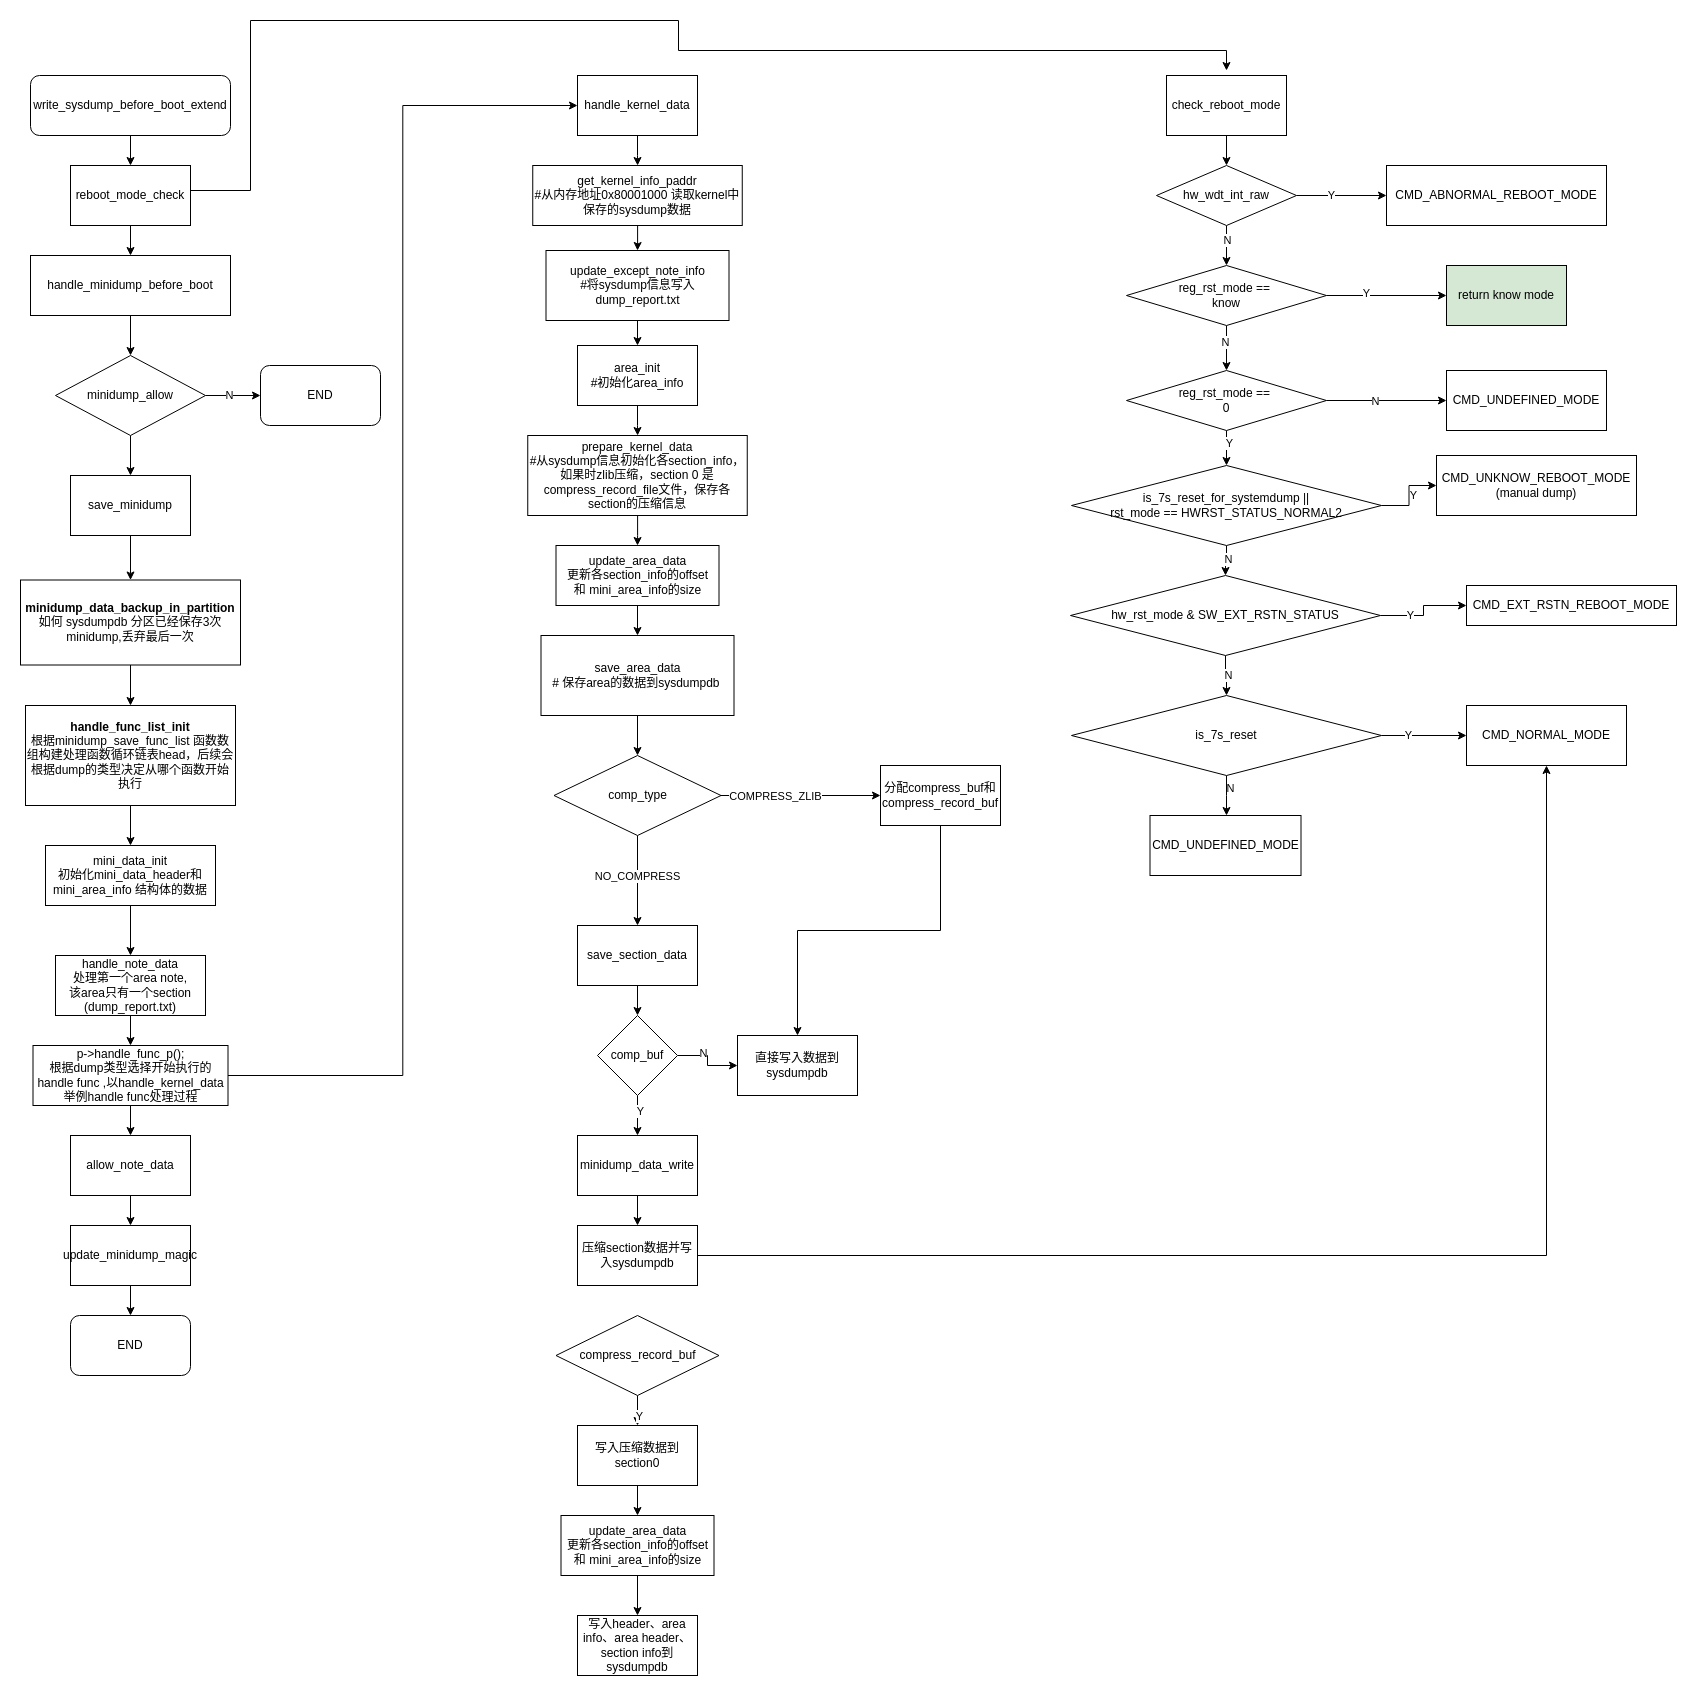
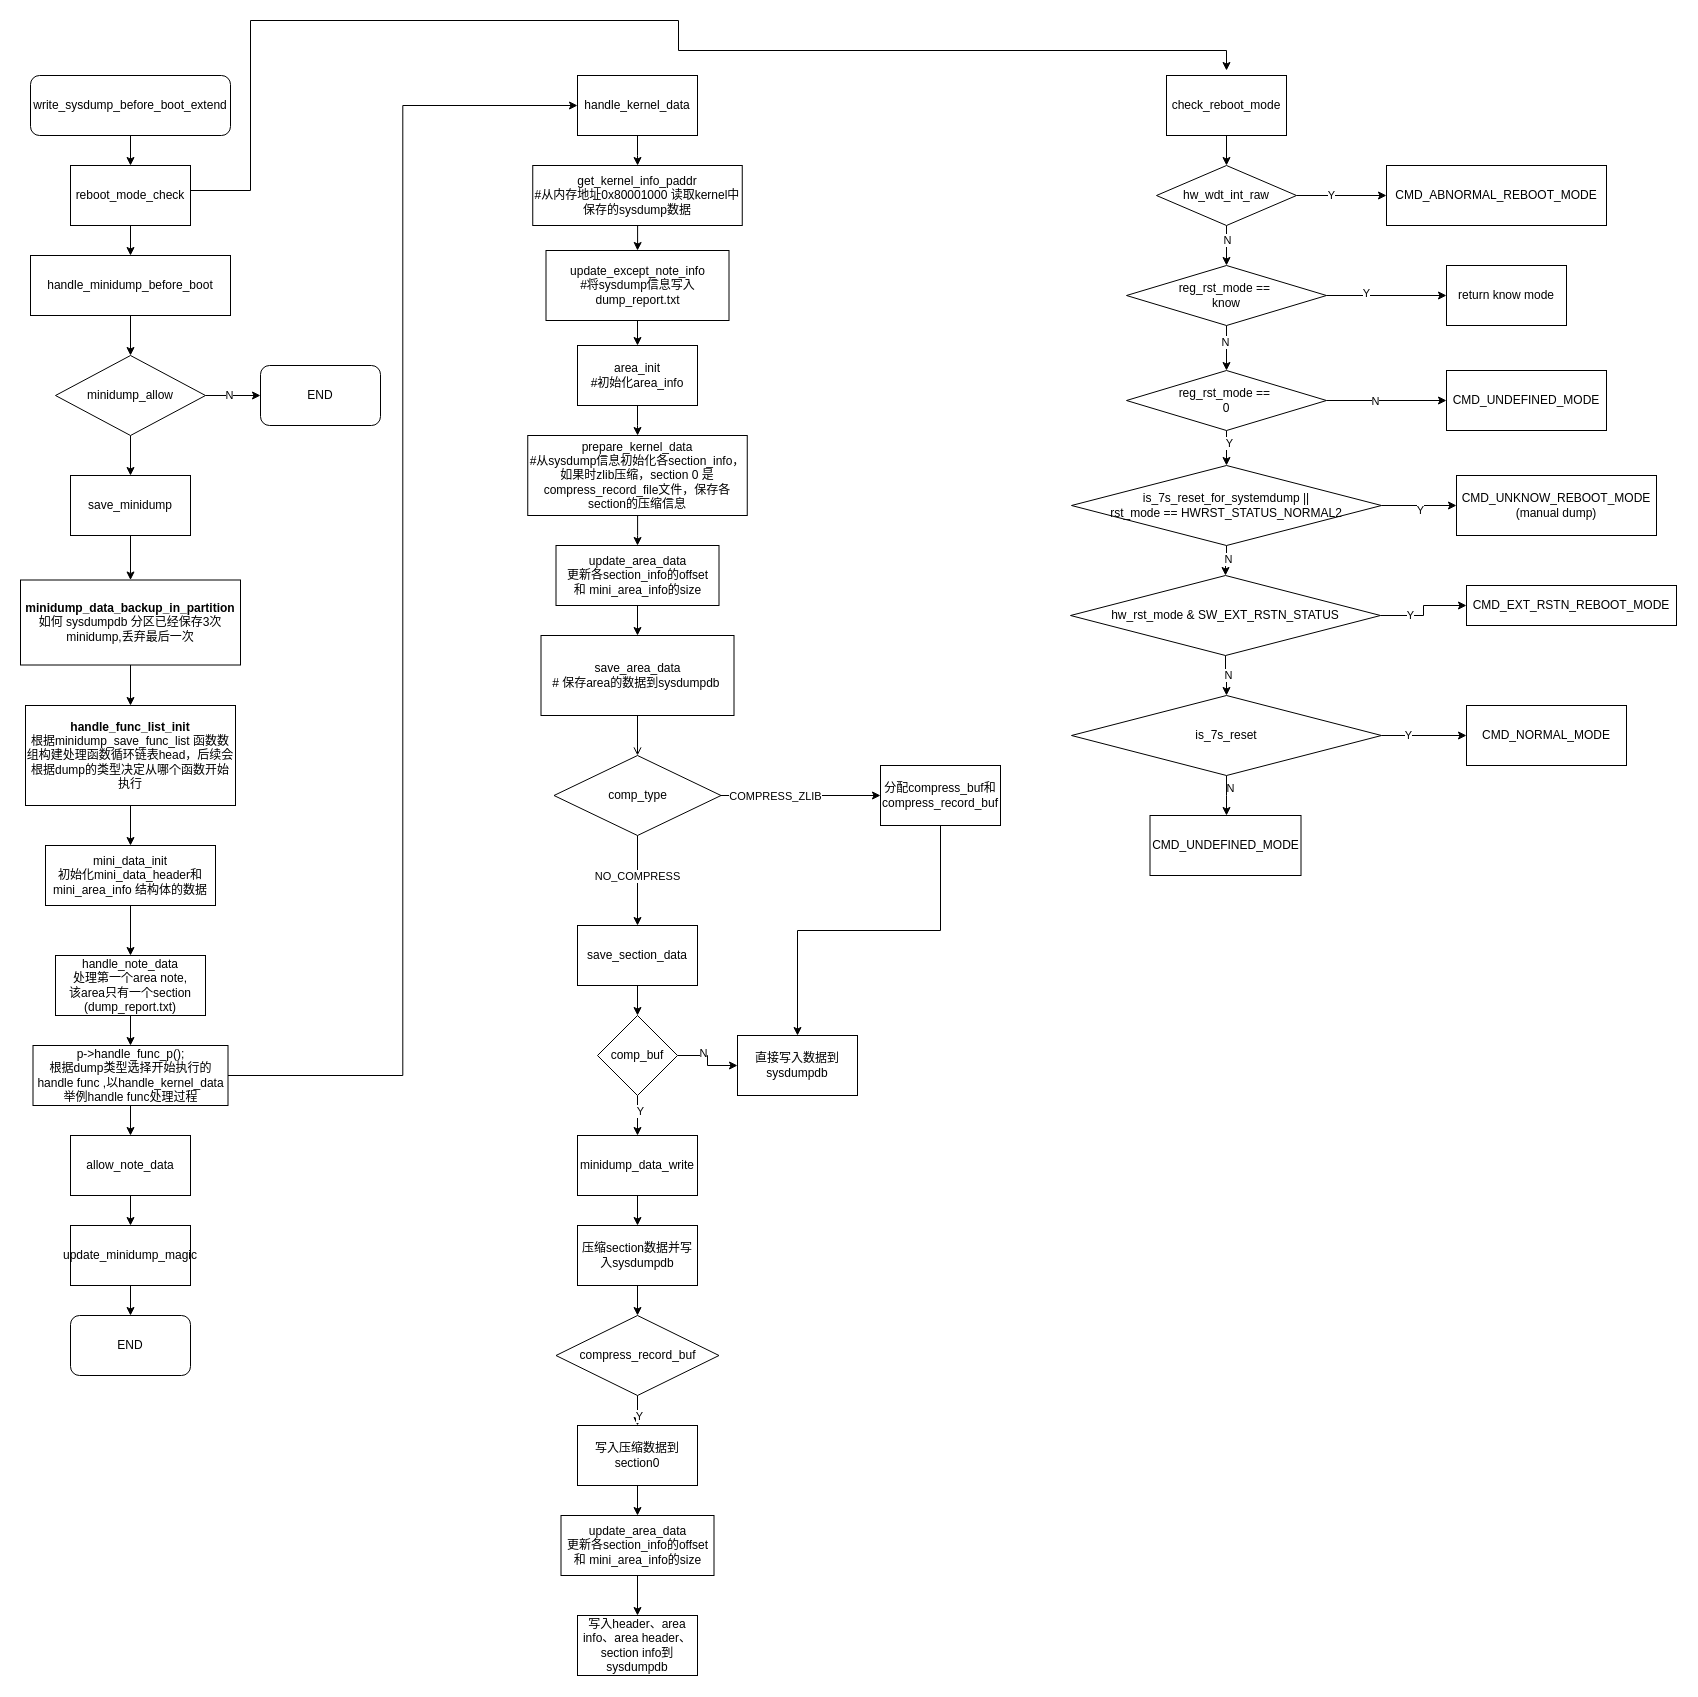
node "return know mode": fillcolor #d5e8d4 -> #ffffff
node "CMD_UNKNOW_REBOOT_MODE (manual dump)": moved (1537, 486) -> (1557, 506)
edge "save_area_data # 保存area的数据到sysdumpdb" -> "comp_type": arrowhead classic -> open
edge "压缩section数据并写入sysdumpdb" -> "CMD_NORMAL_MODE": now "压缩section数据并写入sysdumpdb" -> "compress_record_buf"
